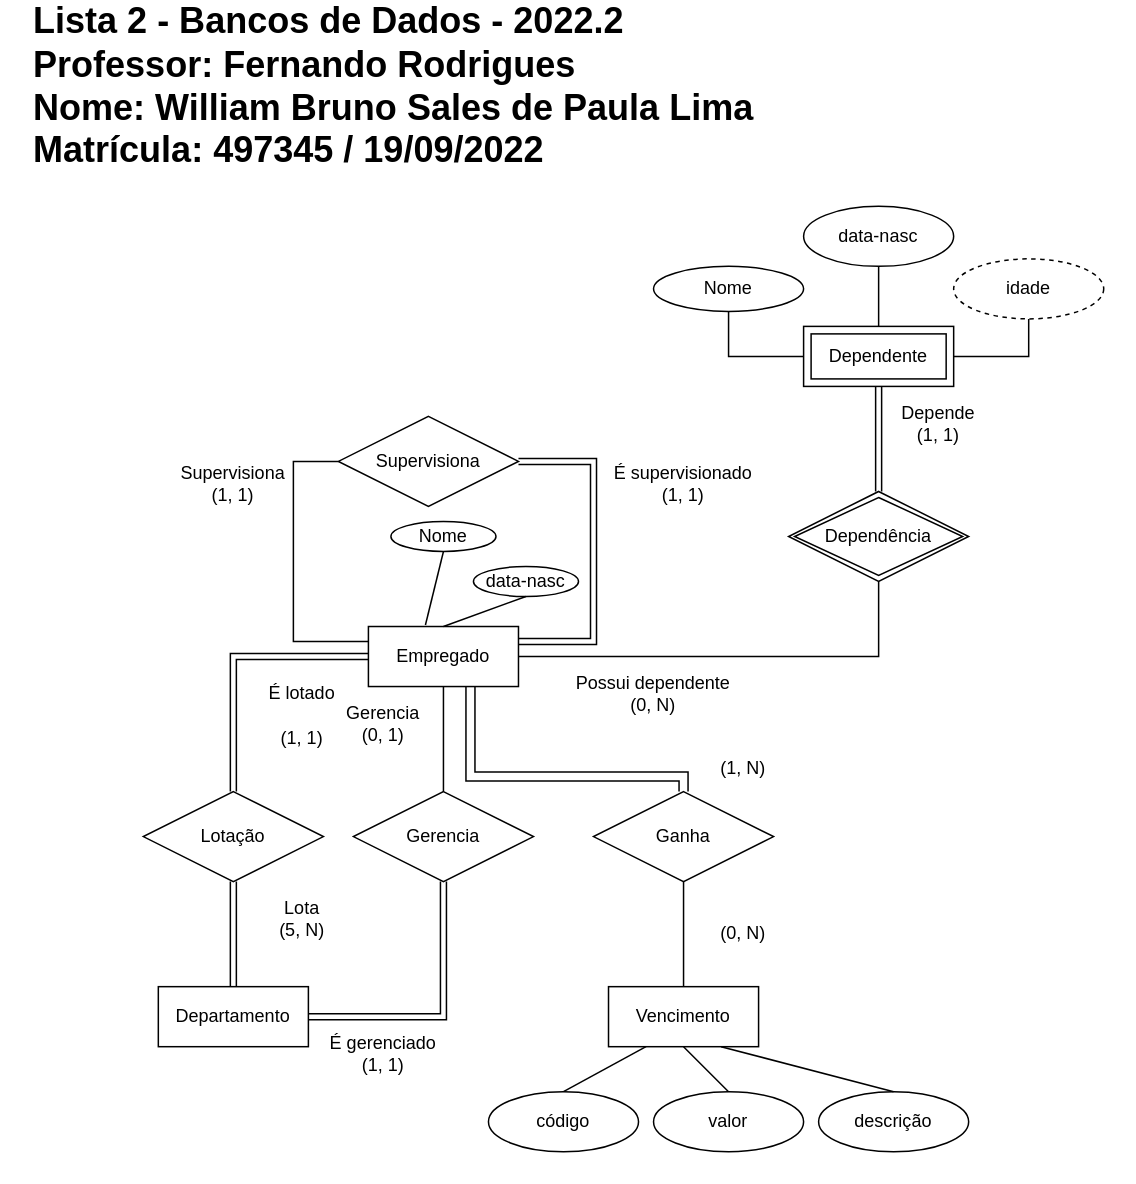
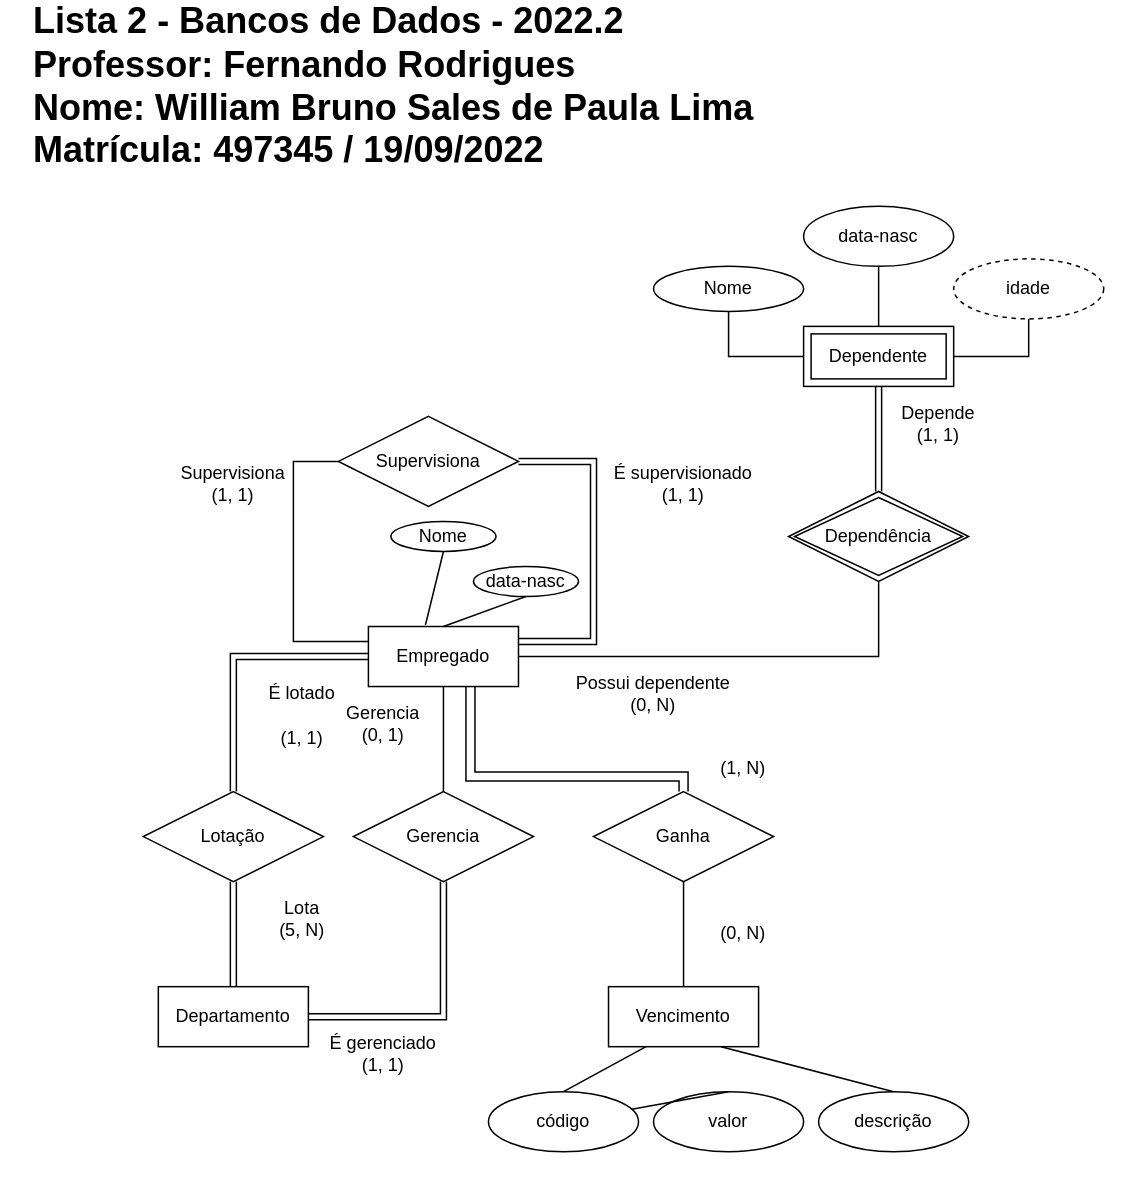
edge "Vencimento" -- "valor": now "código" -- "valor"
